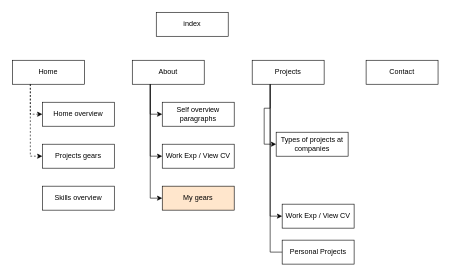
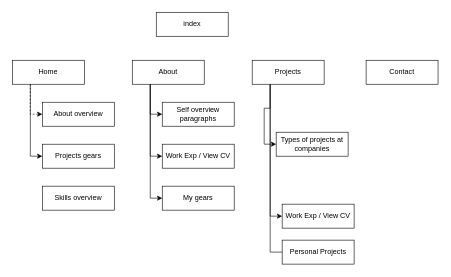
node "Home overview": label "Home overview" -> "About overview"
edge "Home" -> "Projects gears": style dashed -> solid
node "My gears": fillcolor #ffe6cc -> #ffffff
